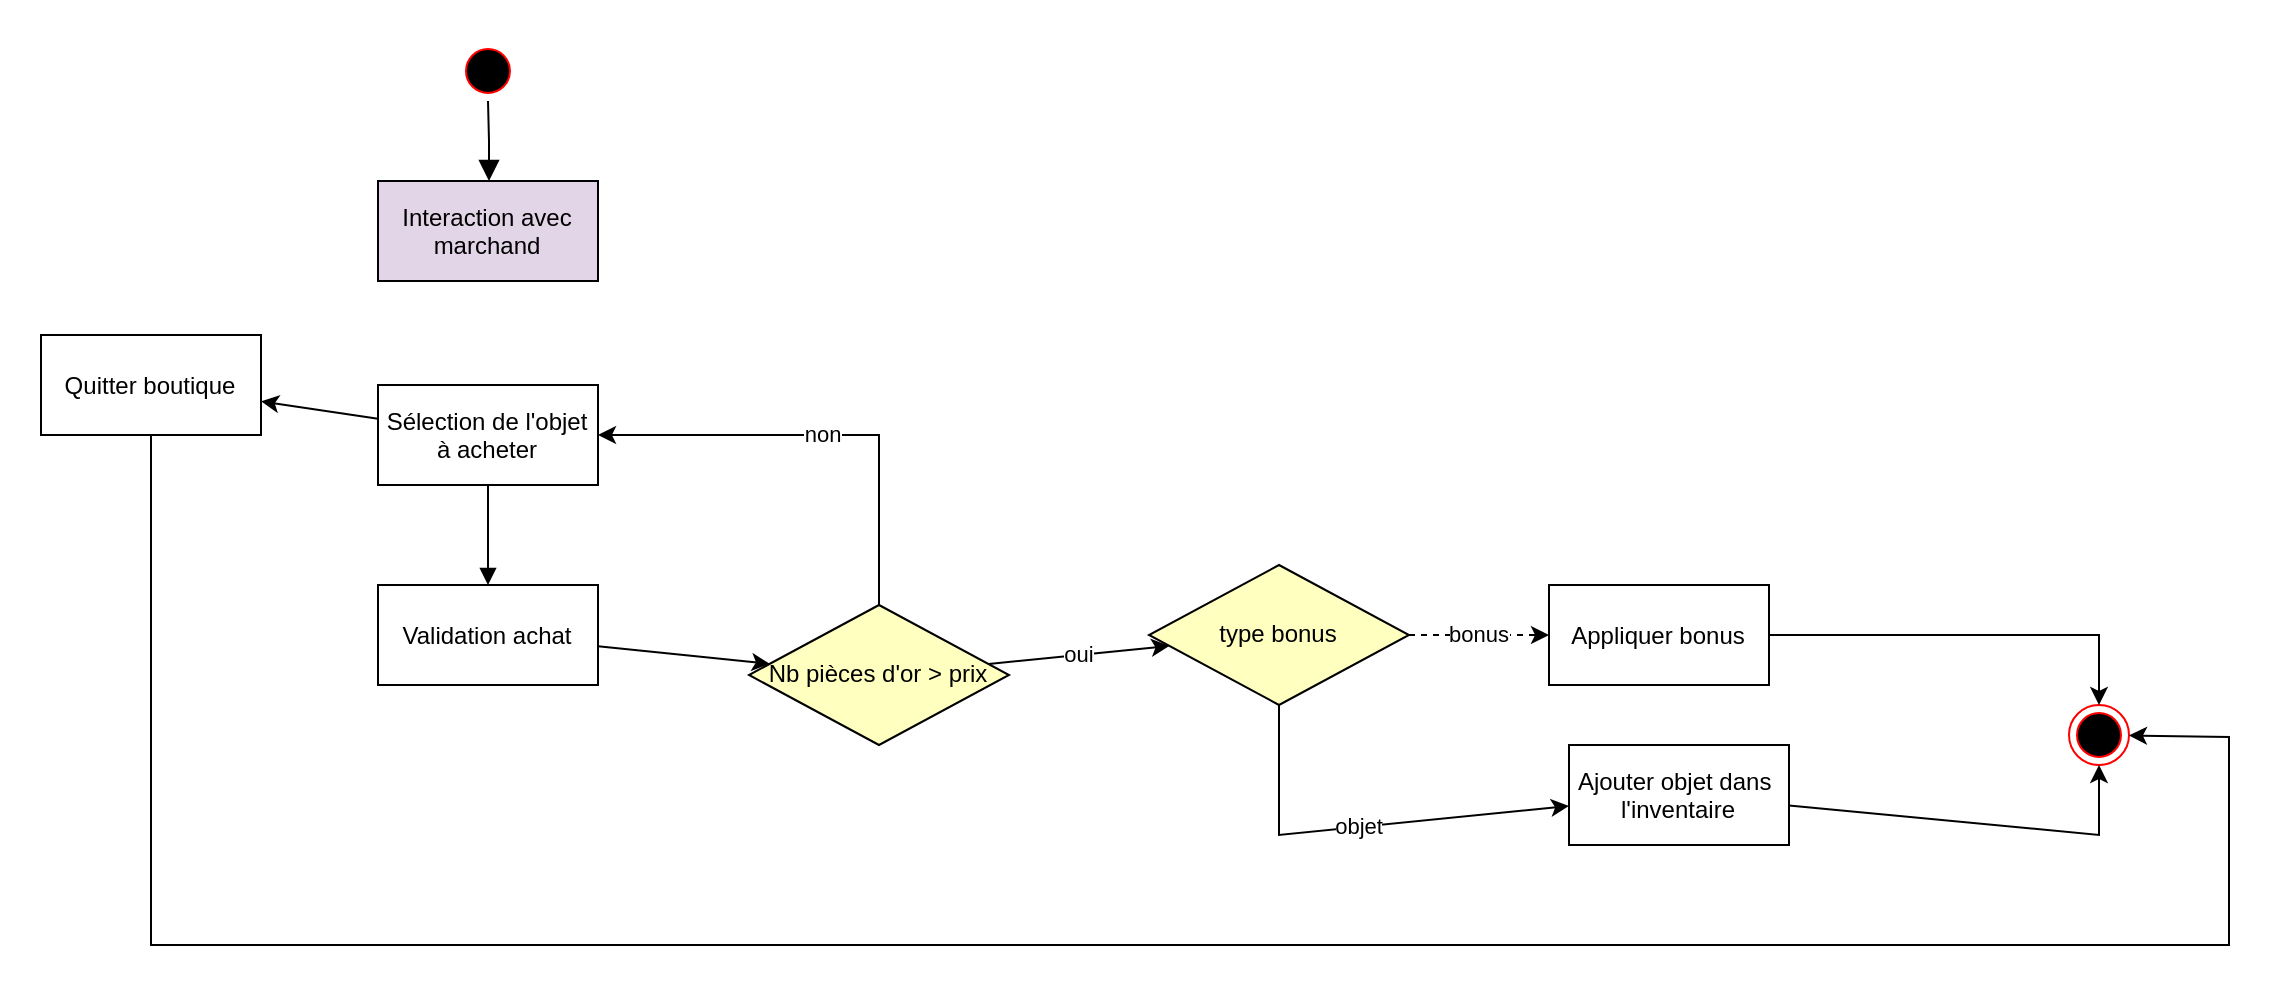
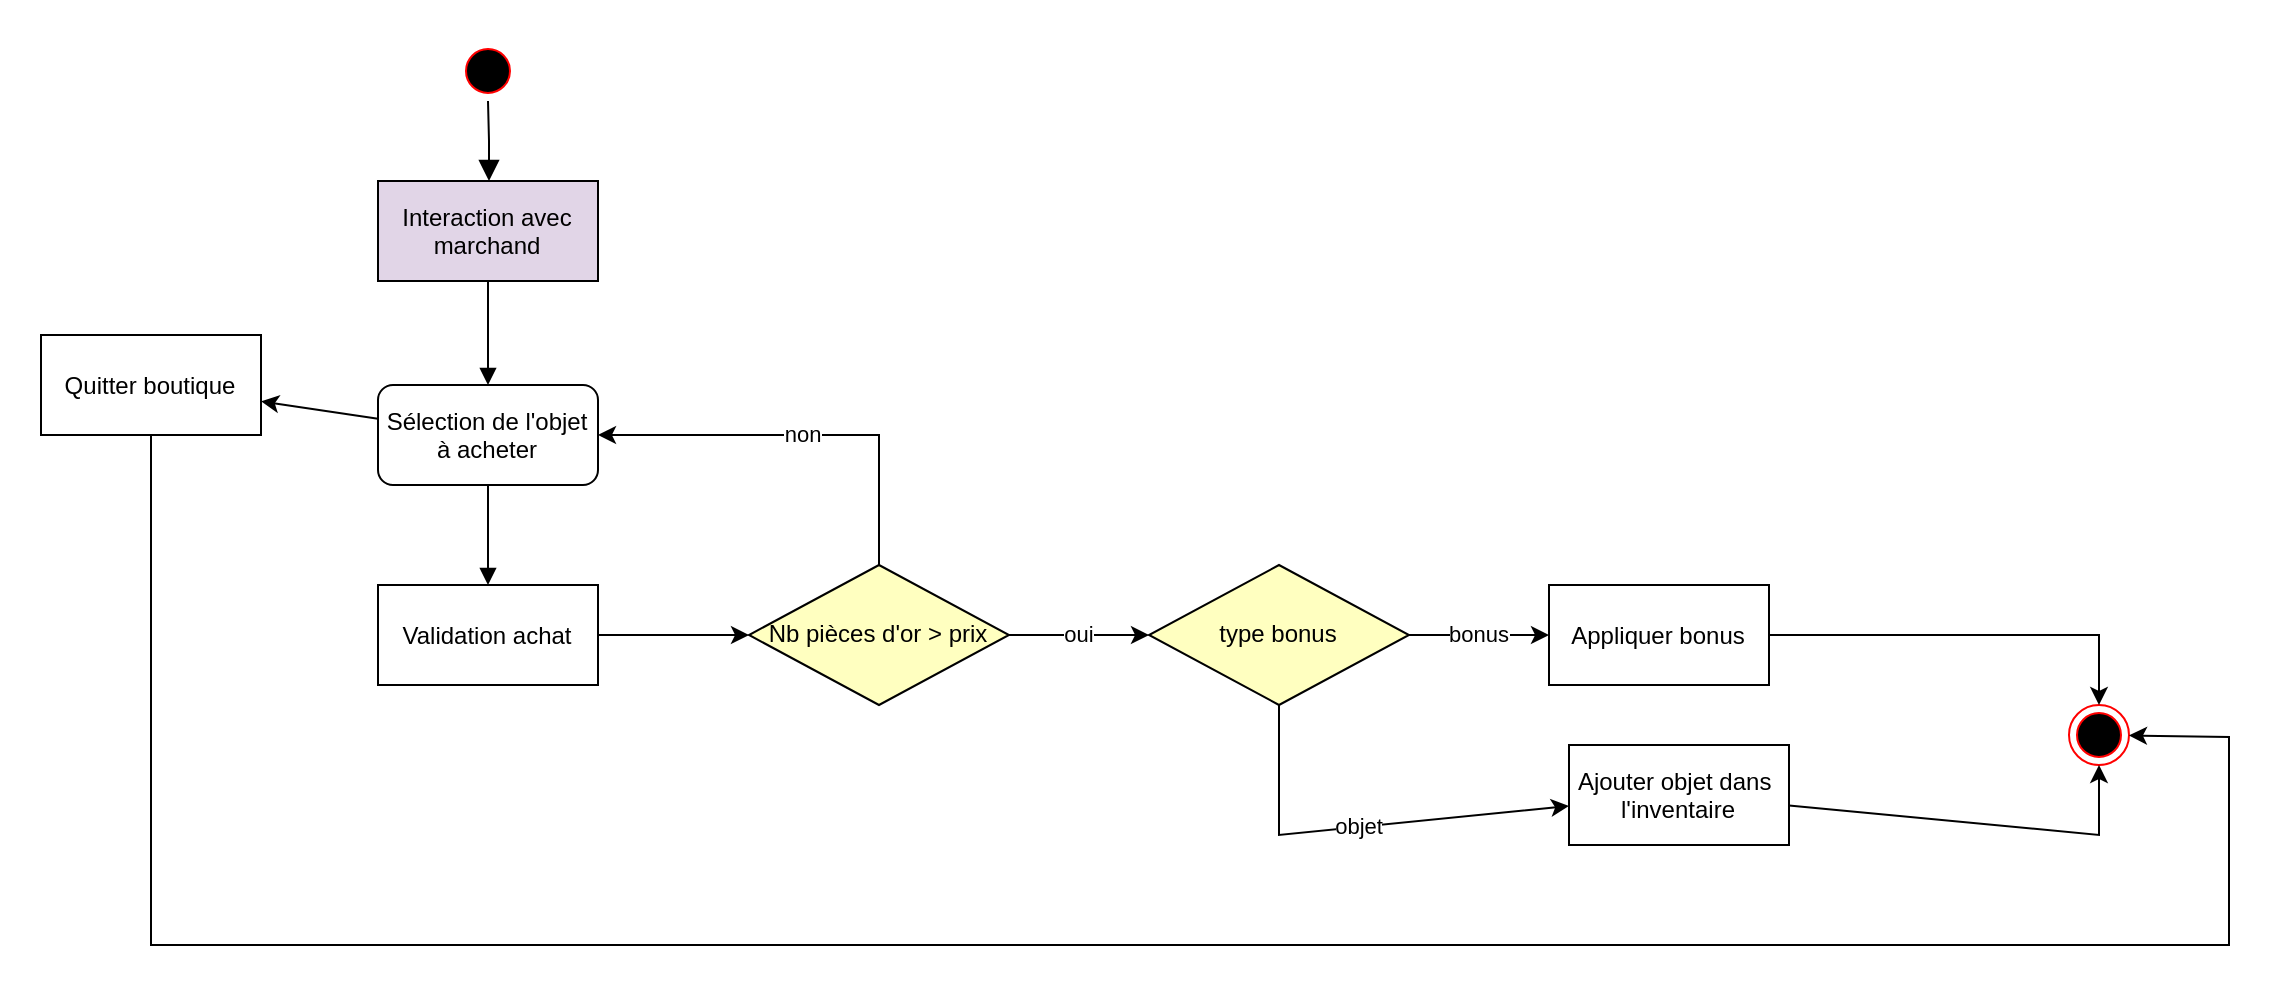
edge "Interaction avec marchand" -> "Sélection de l'objet à acheter": added
node "Sélection de l'objet à acheter": shape rectangle -> rounded rectangle
edge "type bonus" -> "Appliquer bonus": style dashed -> solid
node "Nb pièces d'or > prix": moved (879, 675) -> (879, 635)
